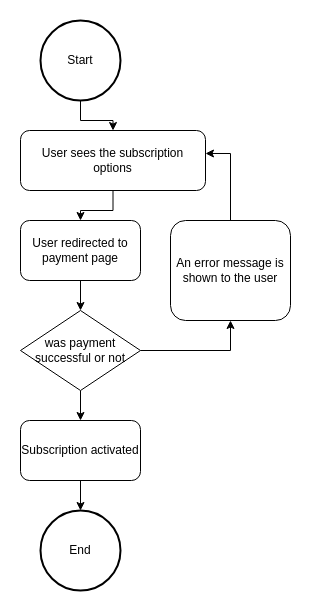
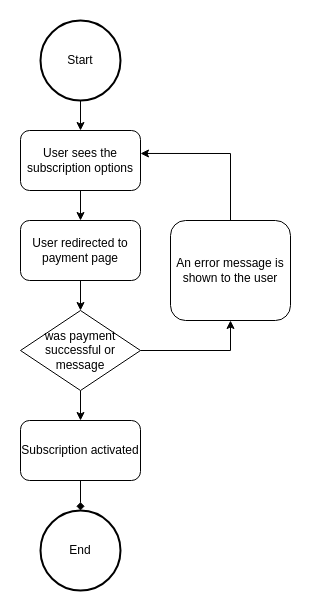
node "User sees the subscription options": size 185x60 -> 120x60
node "was payment successful or not": label "was payment successful or not" -> "was payment successful or message"
edge "Subscription activated" -> "End": arrowhead classic -> diamond
